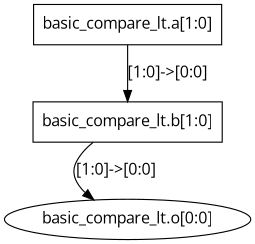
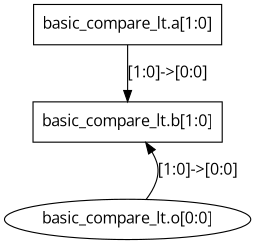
edge "basic_compare_lt.b[1:0]" -> "basic_compare_lt.o[0:0]": reversed
